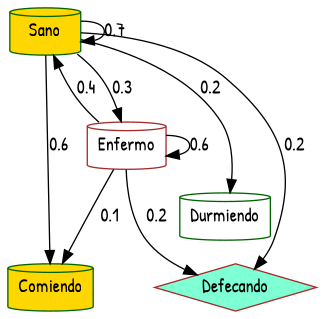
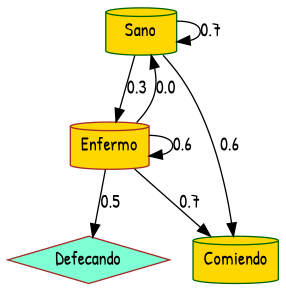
edge "Enfermo" -> "Sano": label "0.4" -> "0.0"
edge "Sano" -> "Defecando": removed, label "0.2"
node "Enfermo": fillcolor white -> gold
edge "Enfermo" -> "Comiendo": label "0.1" -> "0.7"
edge "Enfermo" -> "Defecando": label "0.2" -> "0.5"
node "Durmiendo": removed
